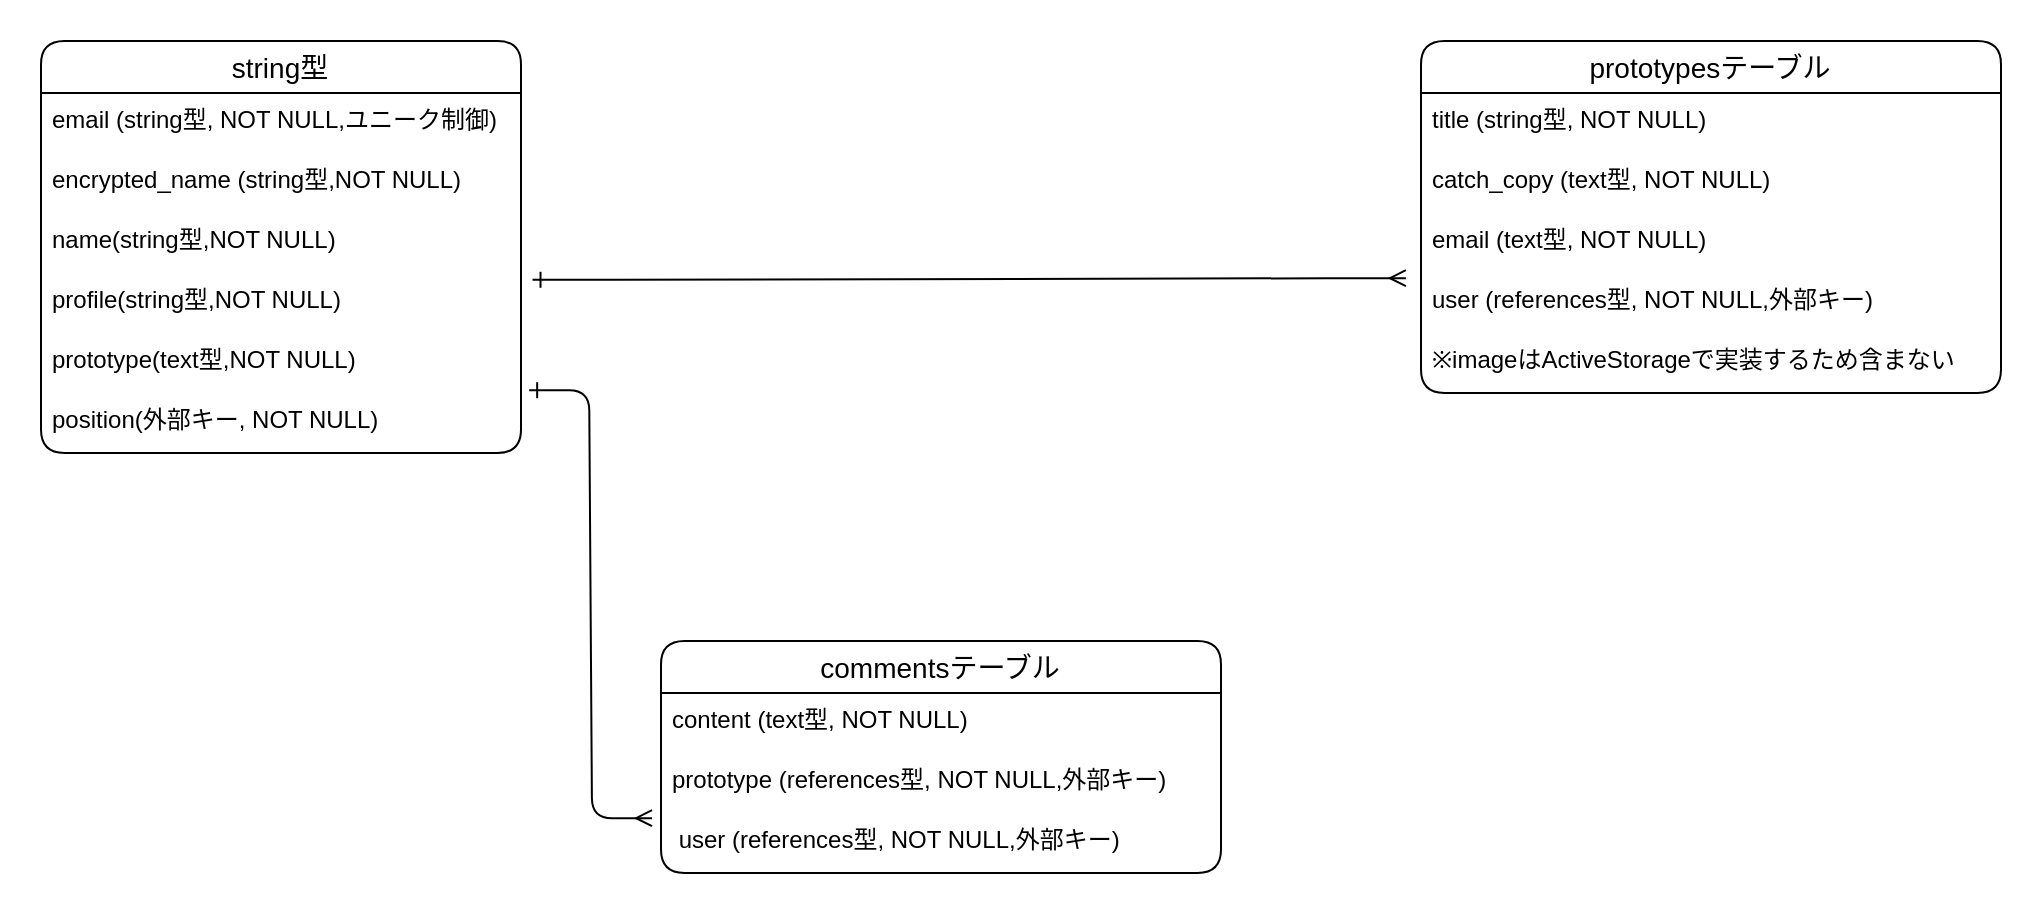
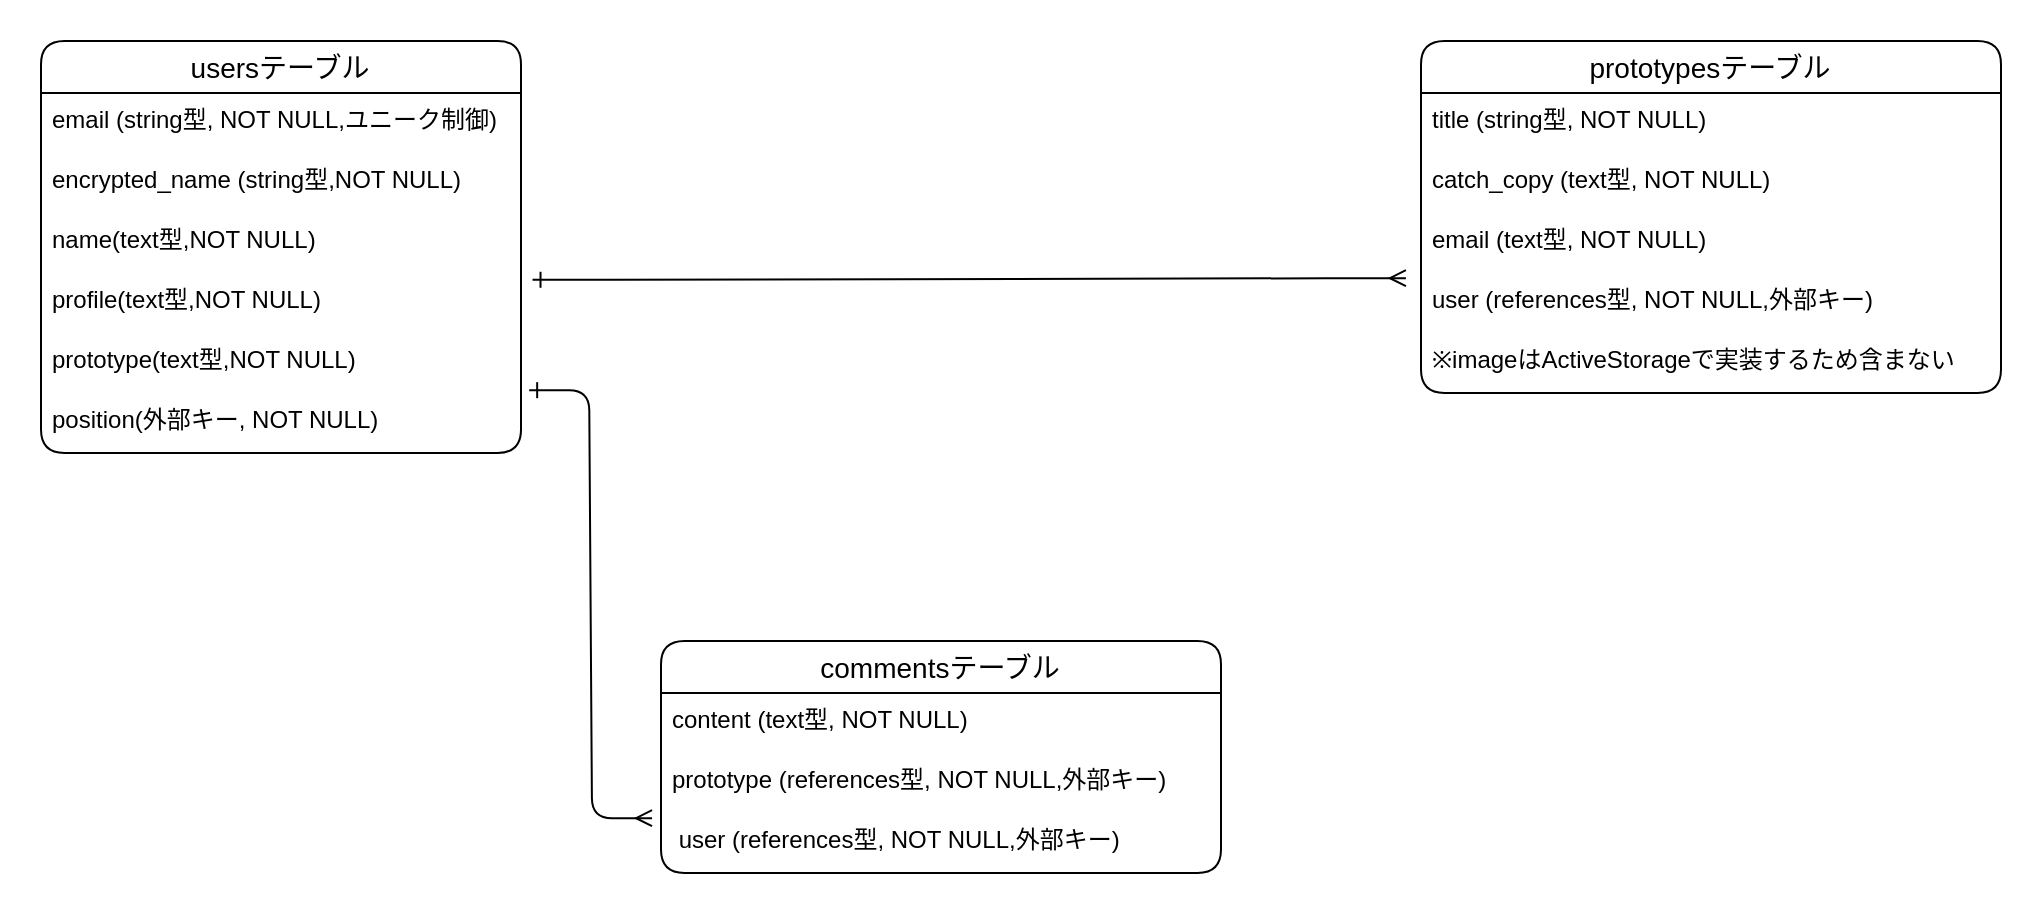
node "string型": label "string型" -> "usersテーブル"
node "name(string型,NOT NULL)": label "name(string型,NOT NULL)" -> "name(text型,NOT NULL)"
node "profile(string型,NOT NULL)": label "profile(string型,NOT NULL)" -> "profile(text型,NOT NULL)"
